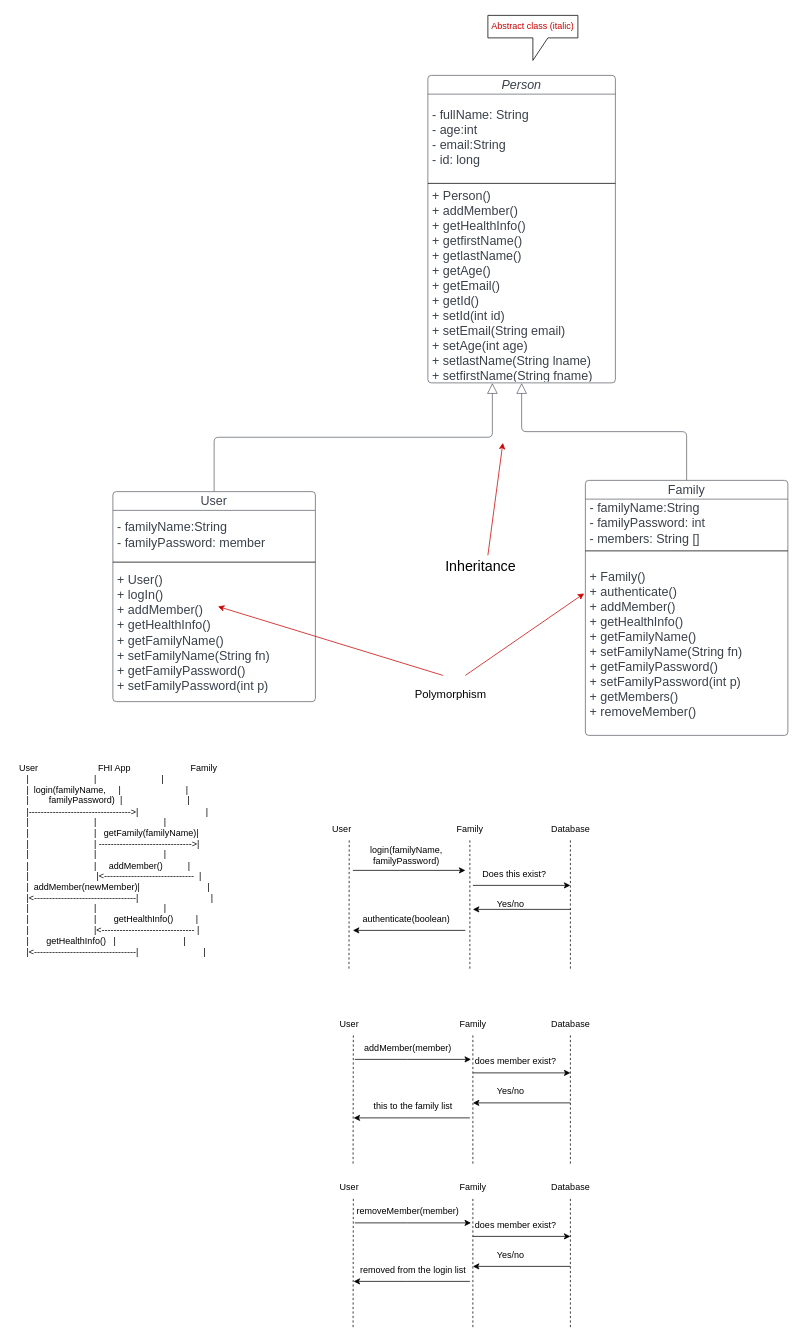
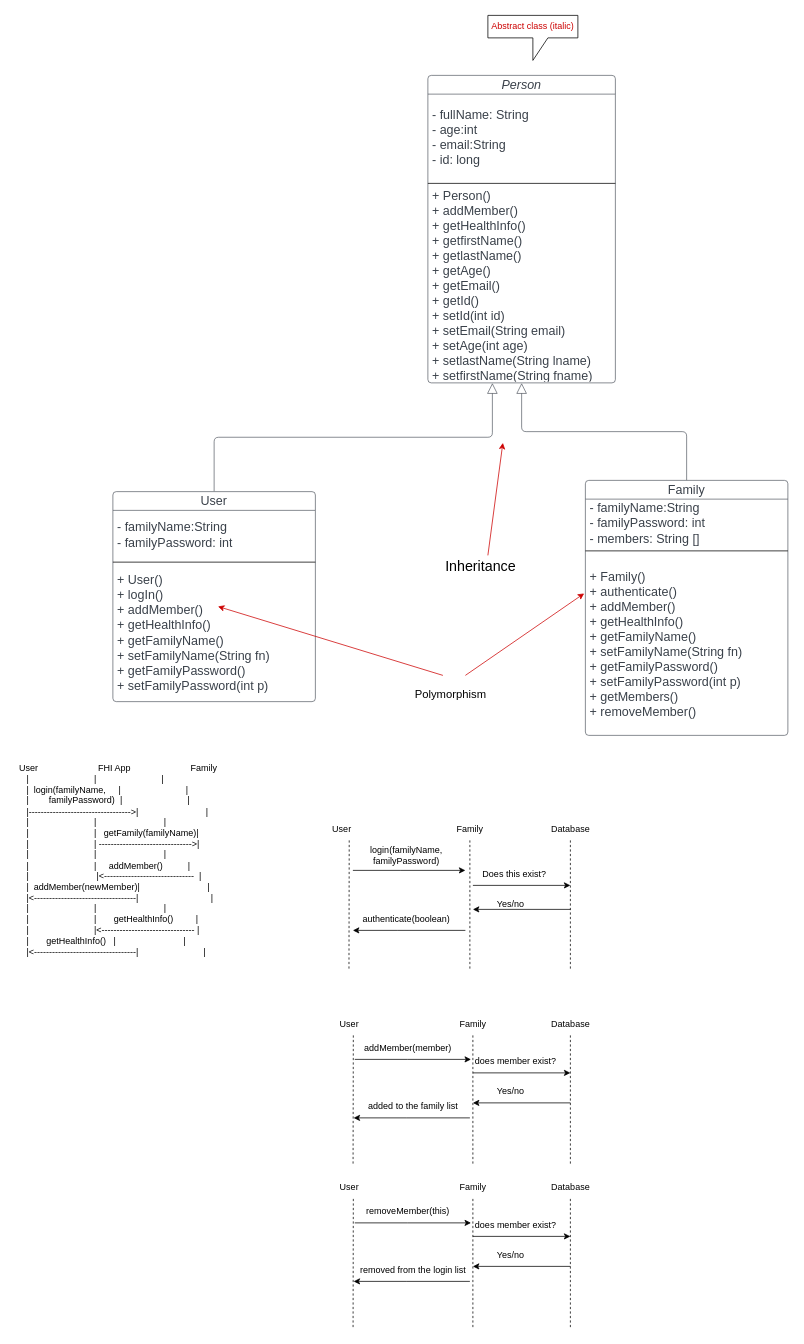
node "- familyName:String - familyPassword: member": label "- familyName:String - familyPassword: member" -> "- familyName:String - familyPassword: int"
node "this to the family list": label "this to the family list" -> "added to the family list"
node "removeMember(member)": label "removeMember(member)" -> "removeMember(this)"
